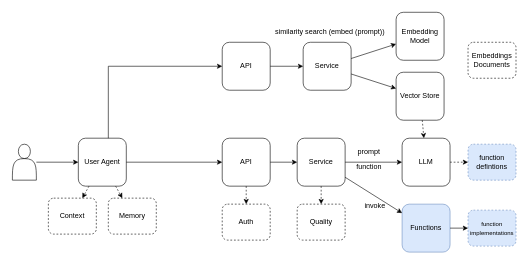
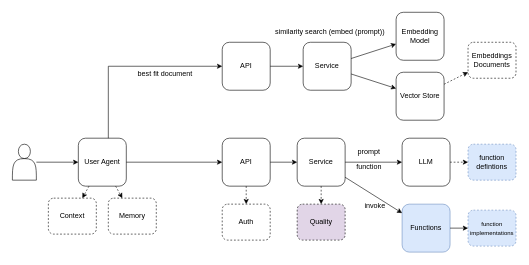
node "best fit document": added
edge "Vector Store" -> "LLM": now "Vector Store" -> "Embeddings Documents"
node "Quality": fillcolor #ffffff -> #e1d5e7
